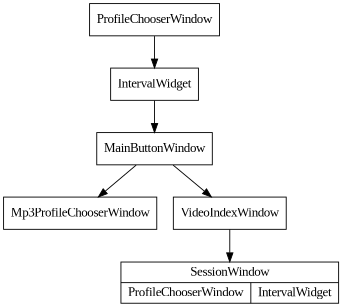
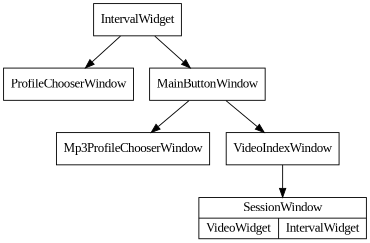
edge "ProfileChooserWindow" -> "IntervalWidget": reversed
node "SessionWindow": text "ProfileChooserWindow" -> "VideoWidget"
